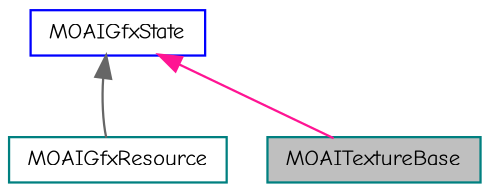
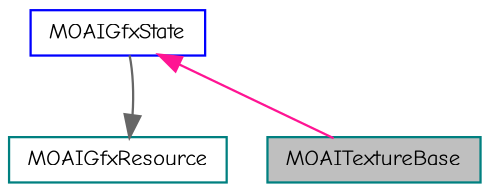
edge "MOAIGfxResource" -> "MOAIGfxState": reversed
